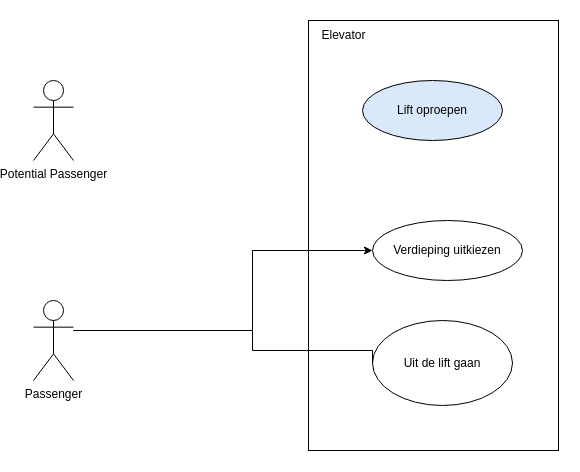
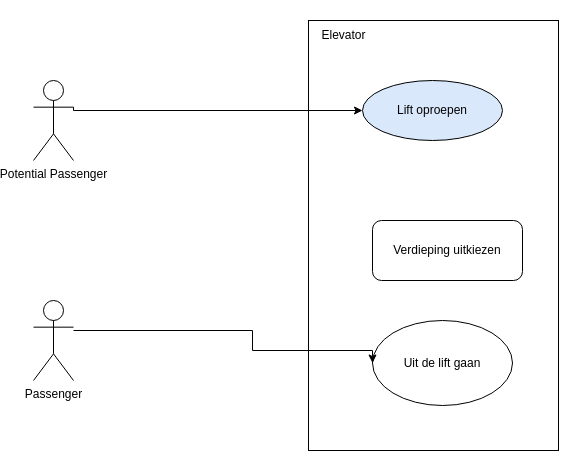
edge "Potential Passenger" -> "Lift oproepen": added
edge "Passenger" -> "Verdieping uitkiezen": removed
node "Verdieping uitkiezen": shape ellipse -> rounded rectangle
edge "Passenger" -- "Uit de lift gaan": arrowhead none -> classic
